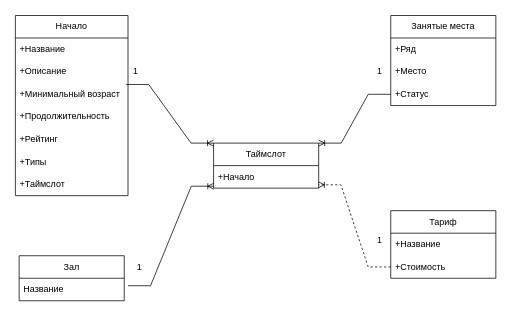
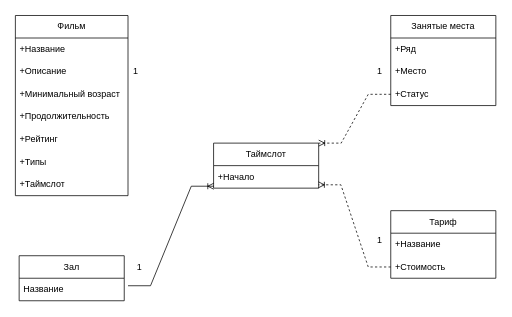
node "Начало": label "Начало" -> "Фильм"
edge "+Минимальный возраст" -> "Таймслот": removed
edge "+Статус" -> "Таймслот": style solid -> dashed
